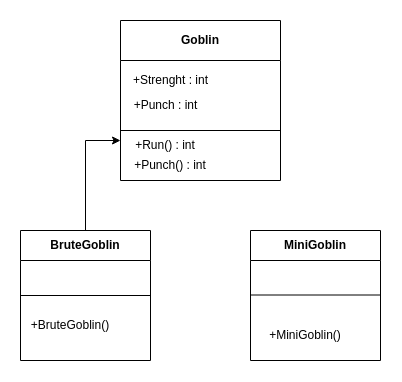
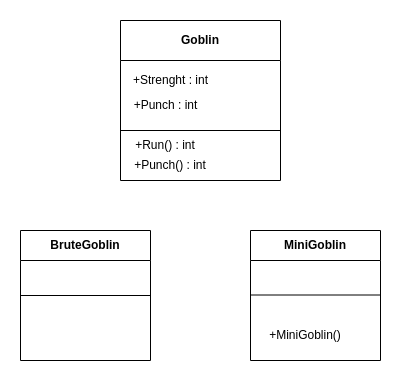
edge "BruteGoblin" -> "Goblin": removed
node "+BruteGoblin()": removed
